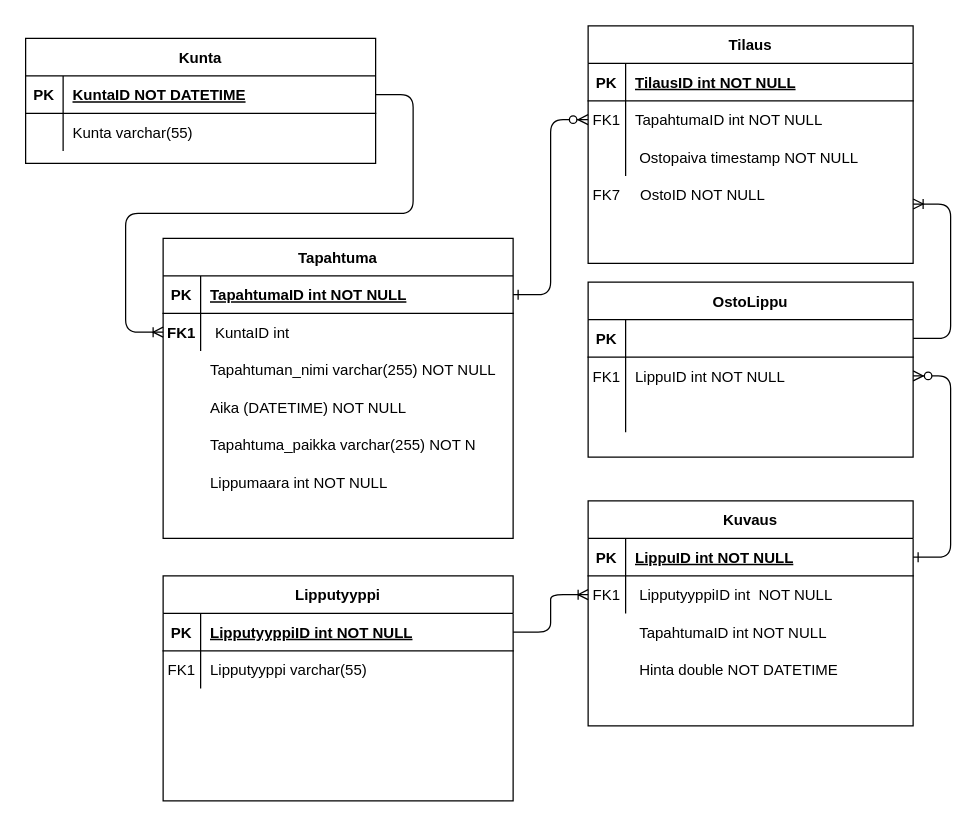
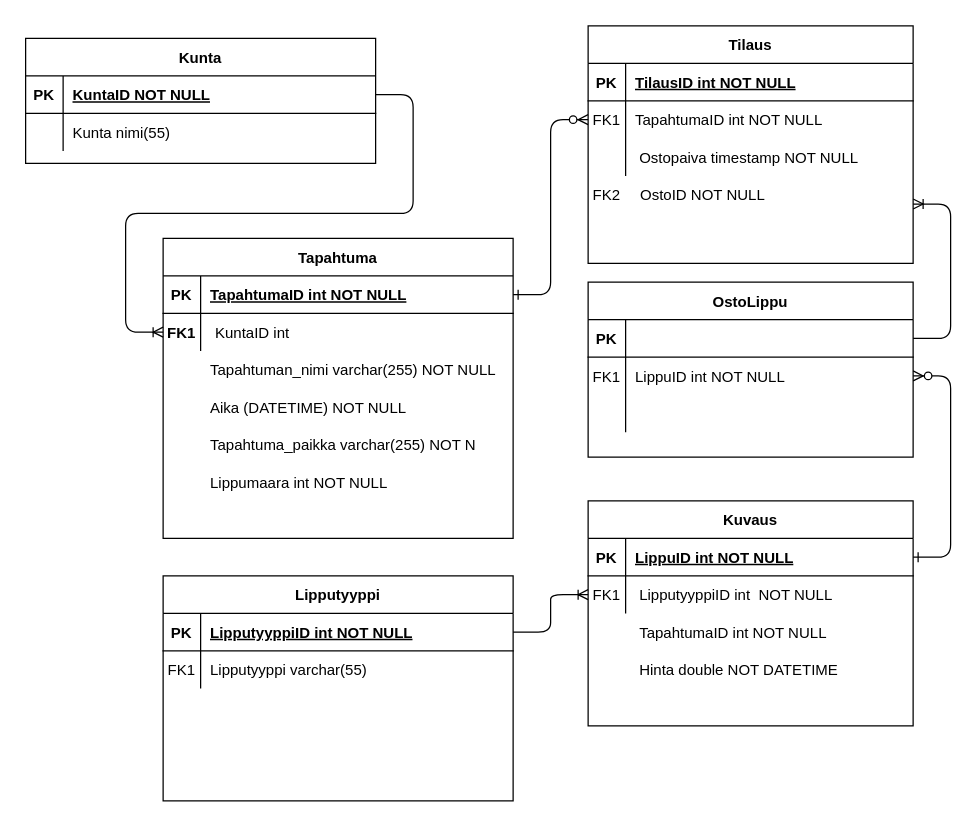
node "KuntaID NOT DATETIME": label "KuntaID NOT DATETIME" -> "KuntaID NOT NULL"
node "Kunta varchar(55)": label "Kunta varchar(55)" -> "Kunta nimi(55)"
node "FK7": label "FK7" -> "FK2"
